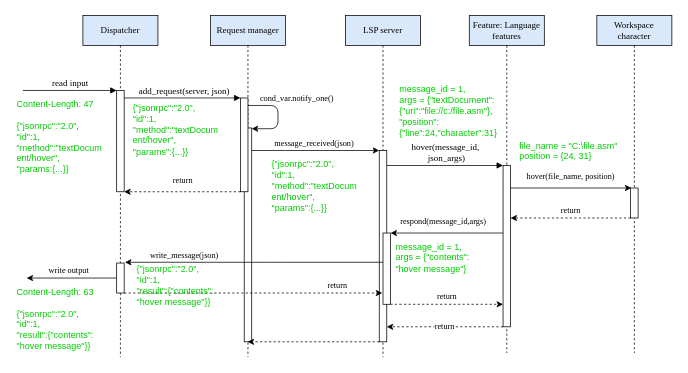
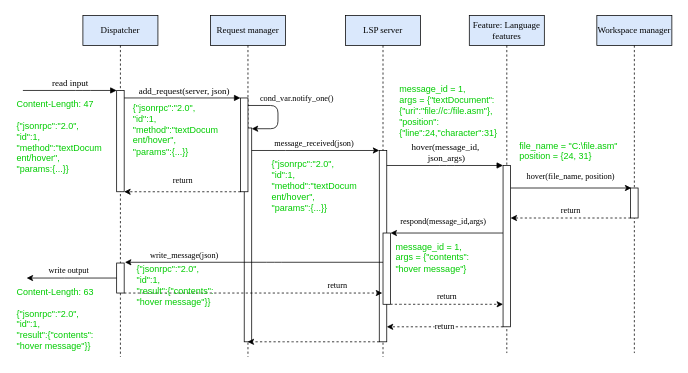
node "Workspace character": label "Workspace character" -> "Workspace manager"
